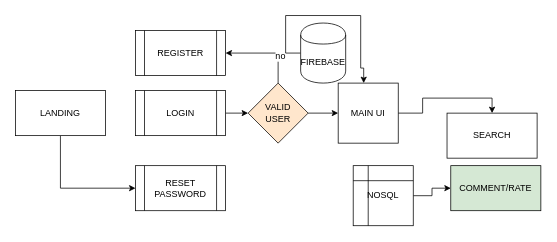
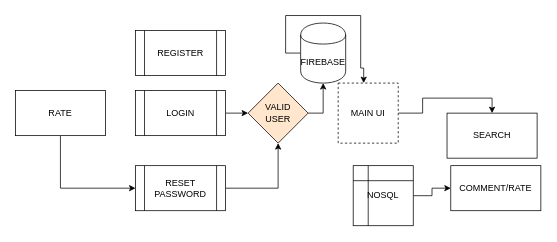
edge "VALID USER" -> "REGISTER": removed, label "no"
node "LANDING": label "LANDING" -> "RATE"
edge "VALID USER" -> "MAIN UI": now "VALID USER" -> "FIREBASE"
node "MAIN UI": style solid -> dashed
edge "RESET PASSWORD" -> "VALID USER": added
node "COMMENT/RATE": fillcolor #d5e8d4 -> #ffffff
